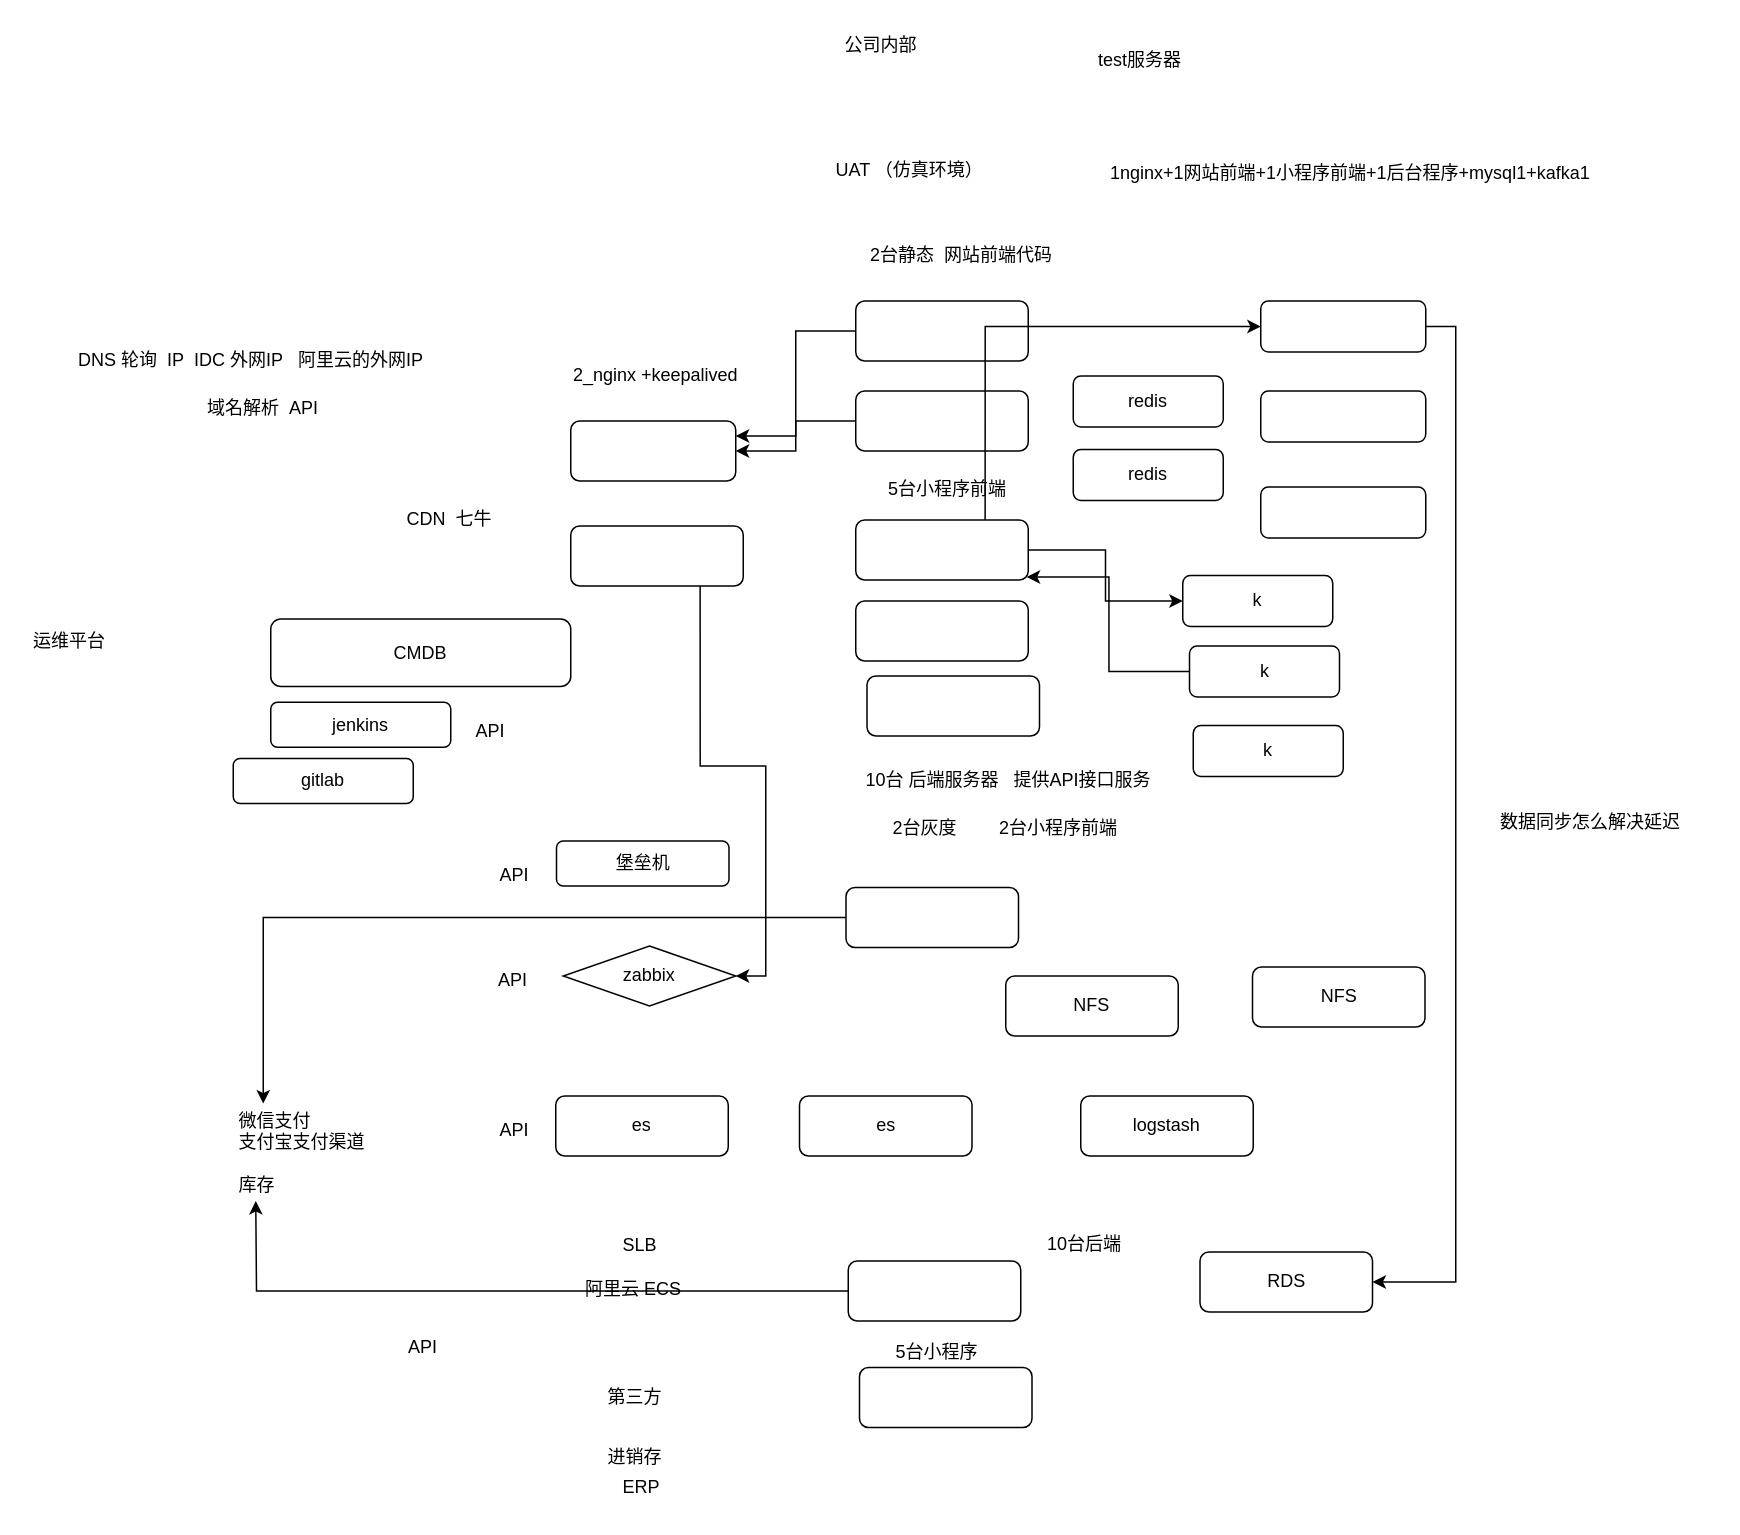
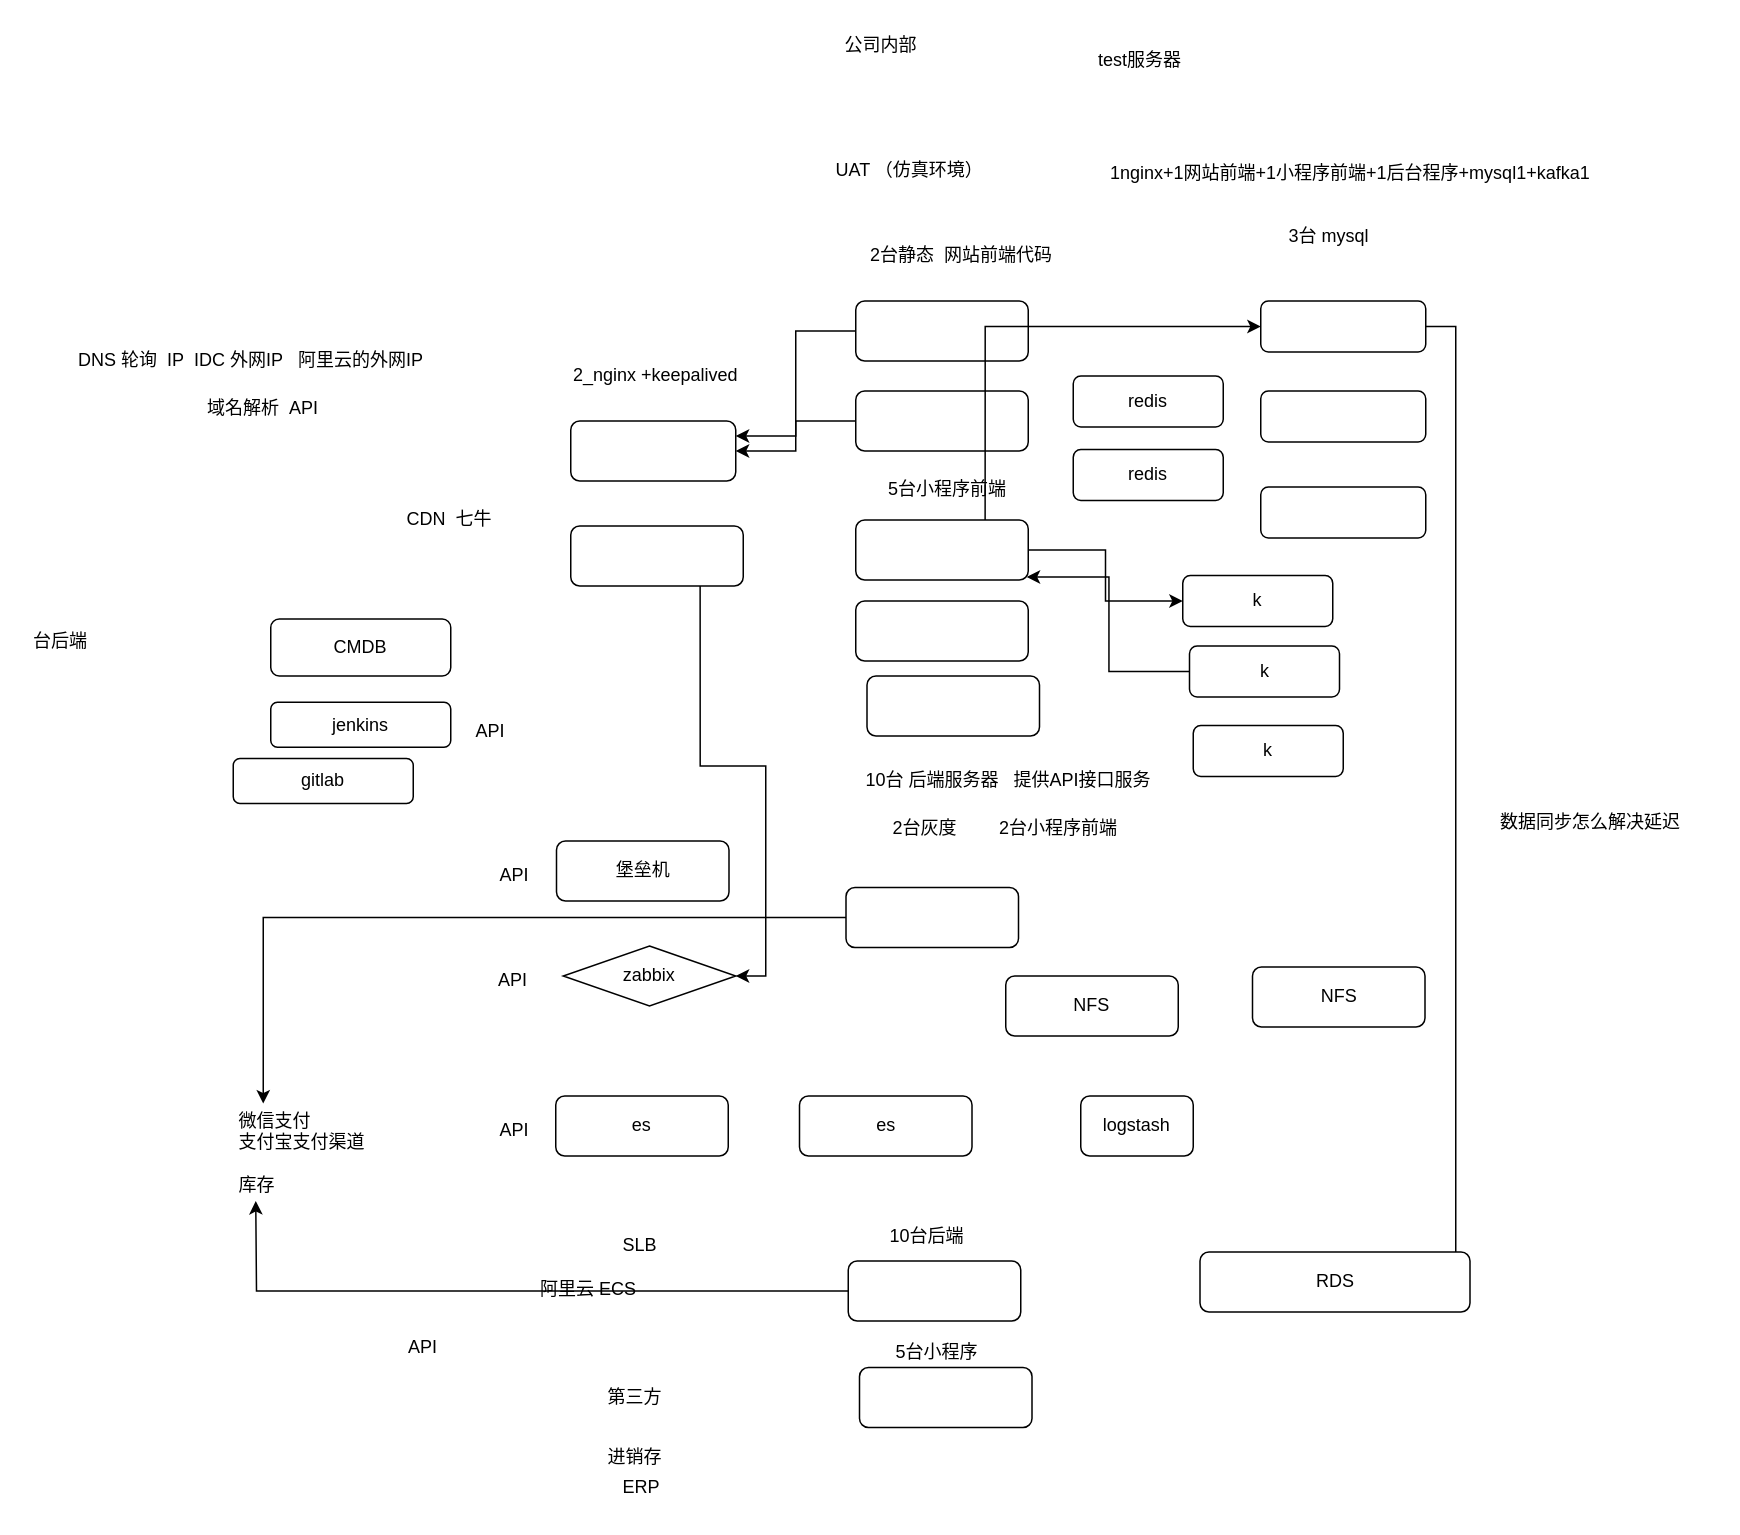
node "3台 mysql": added
node "运维平台": label "运维平台" -> "台后端"
node "CMDB": size 300x68 -> 180x57
node "堡垒机": size 173x45 -> 173x60
node "logstash": size 173x60 -> 113x60
node "10台后端": moved (1090, 1244) -> (932, 1237)
node "RDS": size 173x60 -> 270x60
node "阿里云 ECS": moved (643, 1289) -> (598, 1289)
